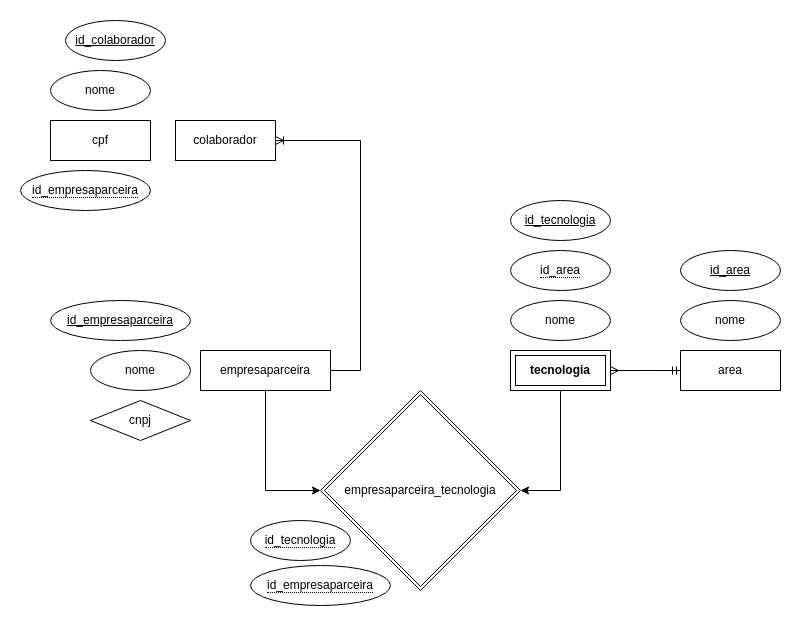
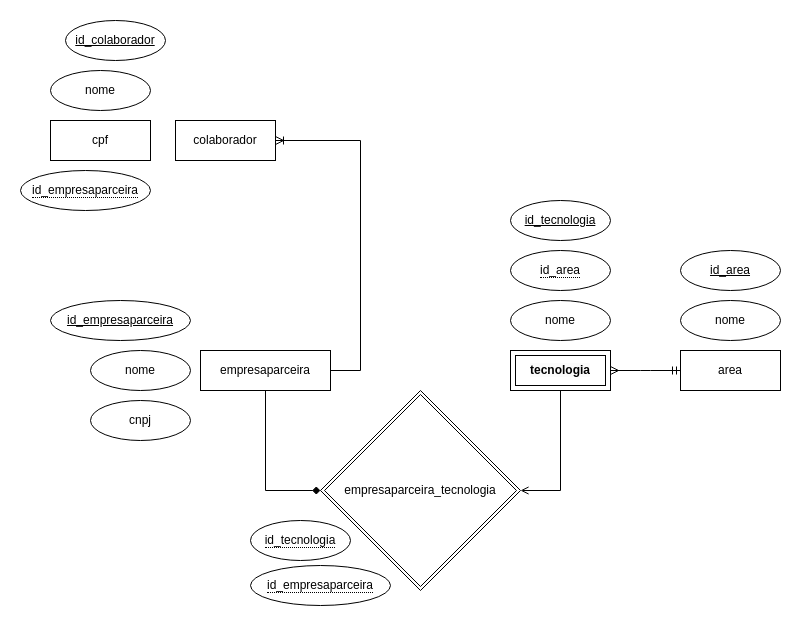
node "cnpj": shape diamond -> ellipse
edge "empresaparceira" -> "empresaparceira_tecnologia": arrowhead classic -> diamond
edge "tecnologia" -> "empresaparceira_tecnologia": arrowhead classic -> open
